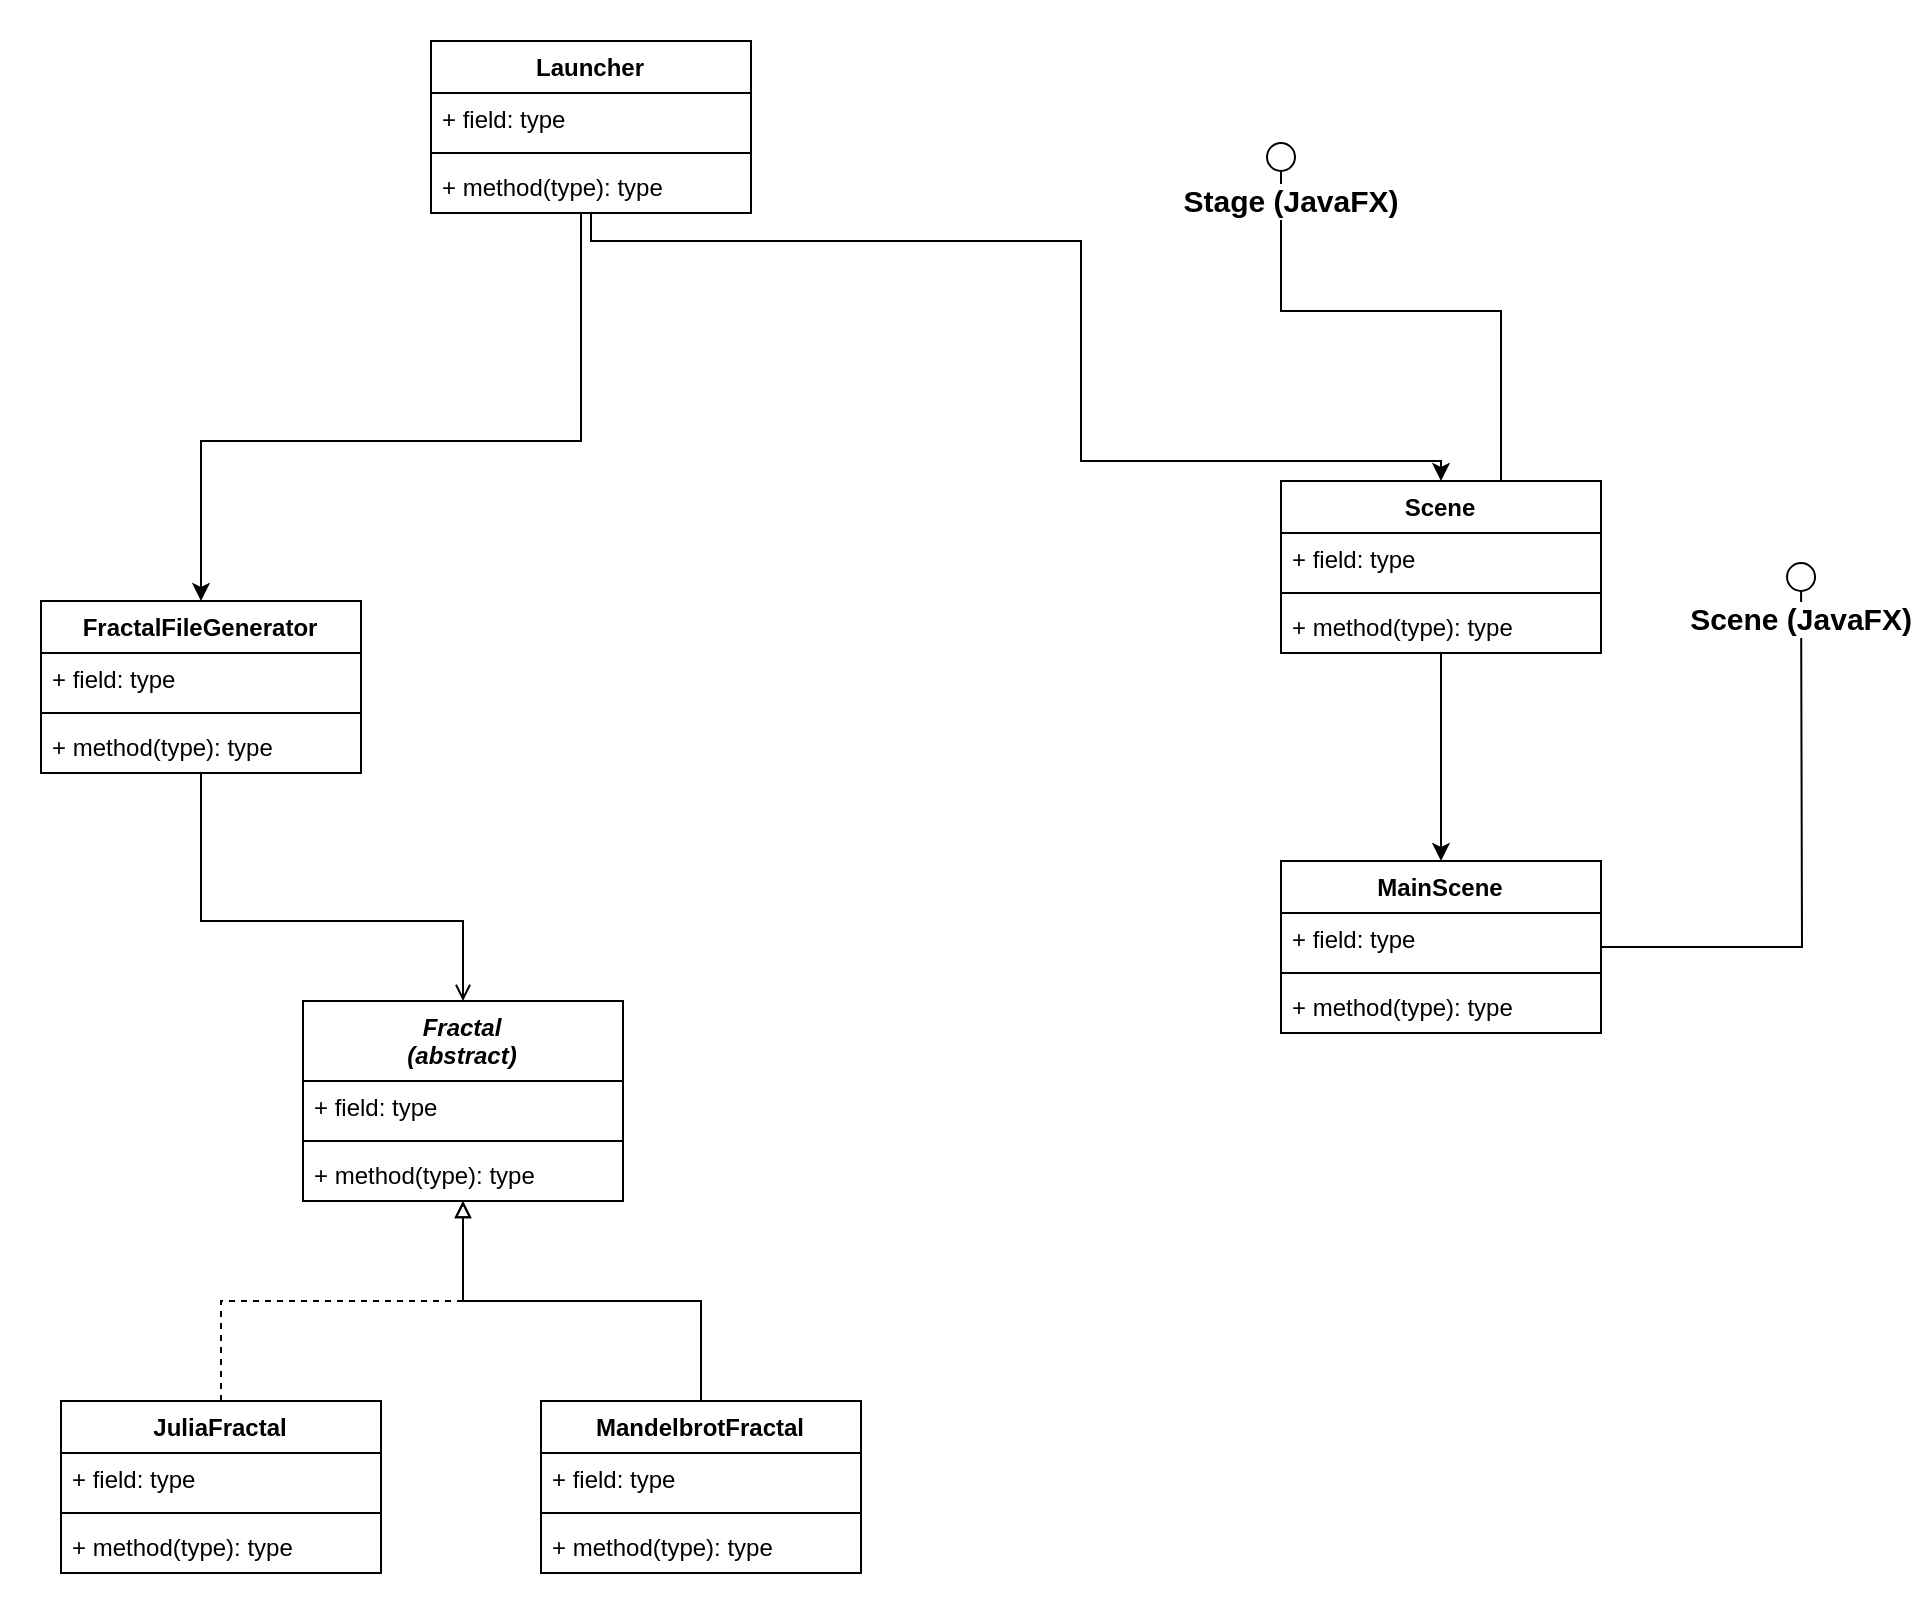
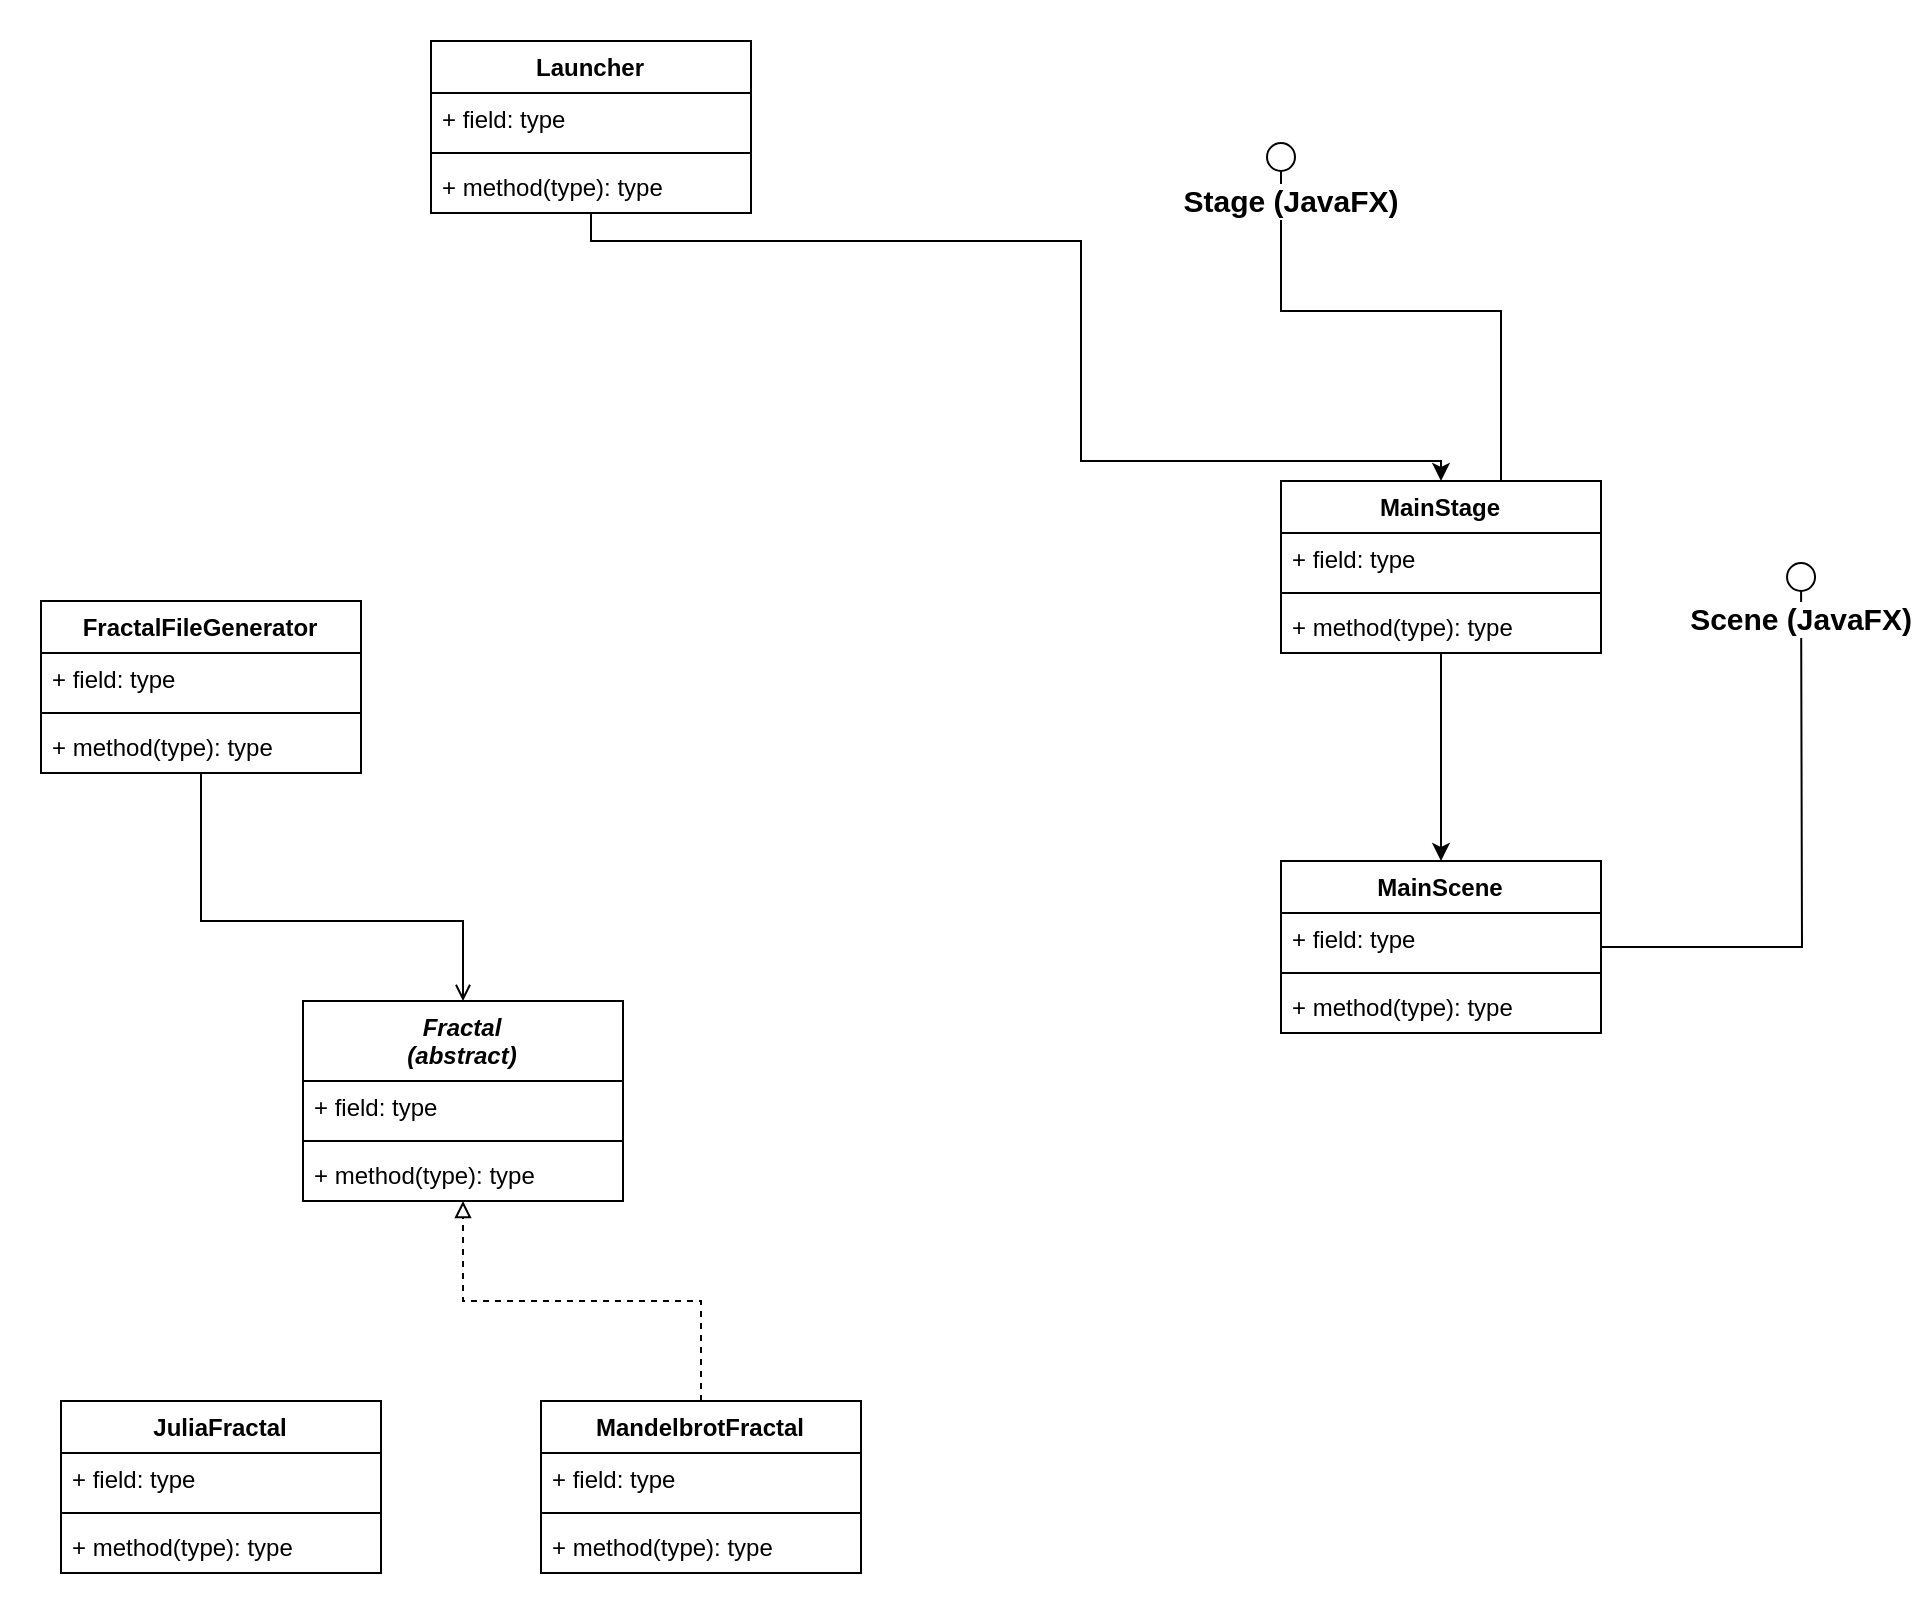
edge "Launcher" -> "FractalFileGenerator": removed
node "Scene": label "Scene" -> "MainStage"
edge "JuliaFractal" -> "Fractal (abstract)": removed
edge "MandelbrotFractal" -> "Fractal (abstract)": style solid -> dashed
